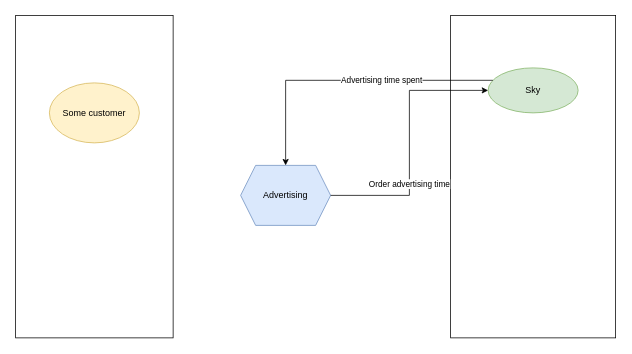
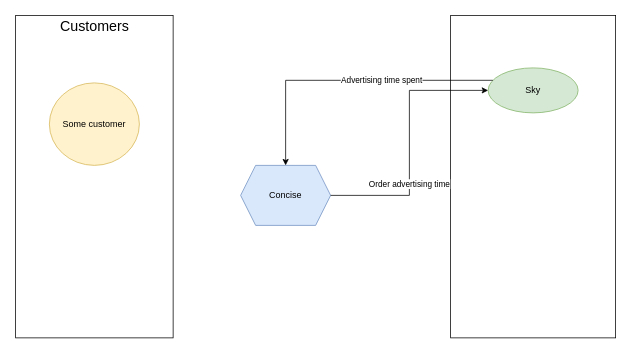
node "Customers": added
node "Some customer": size 90x60 -> 90x83
node "Advertising": label "Advertising" -> "Concise"
